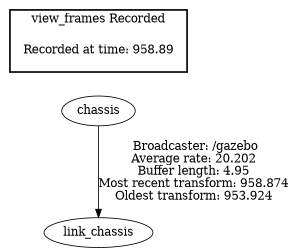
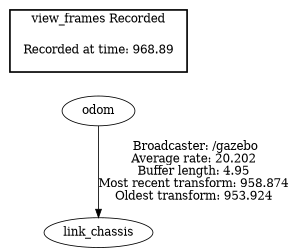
node "Recorded at time: 958.89": label "Recorded at time: 958.89" -> "Recorded at time: 968.89"
node "chassis": label "chassis" -> "odom"
